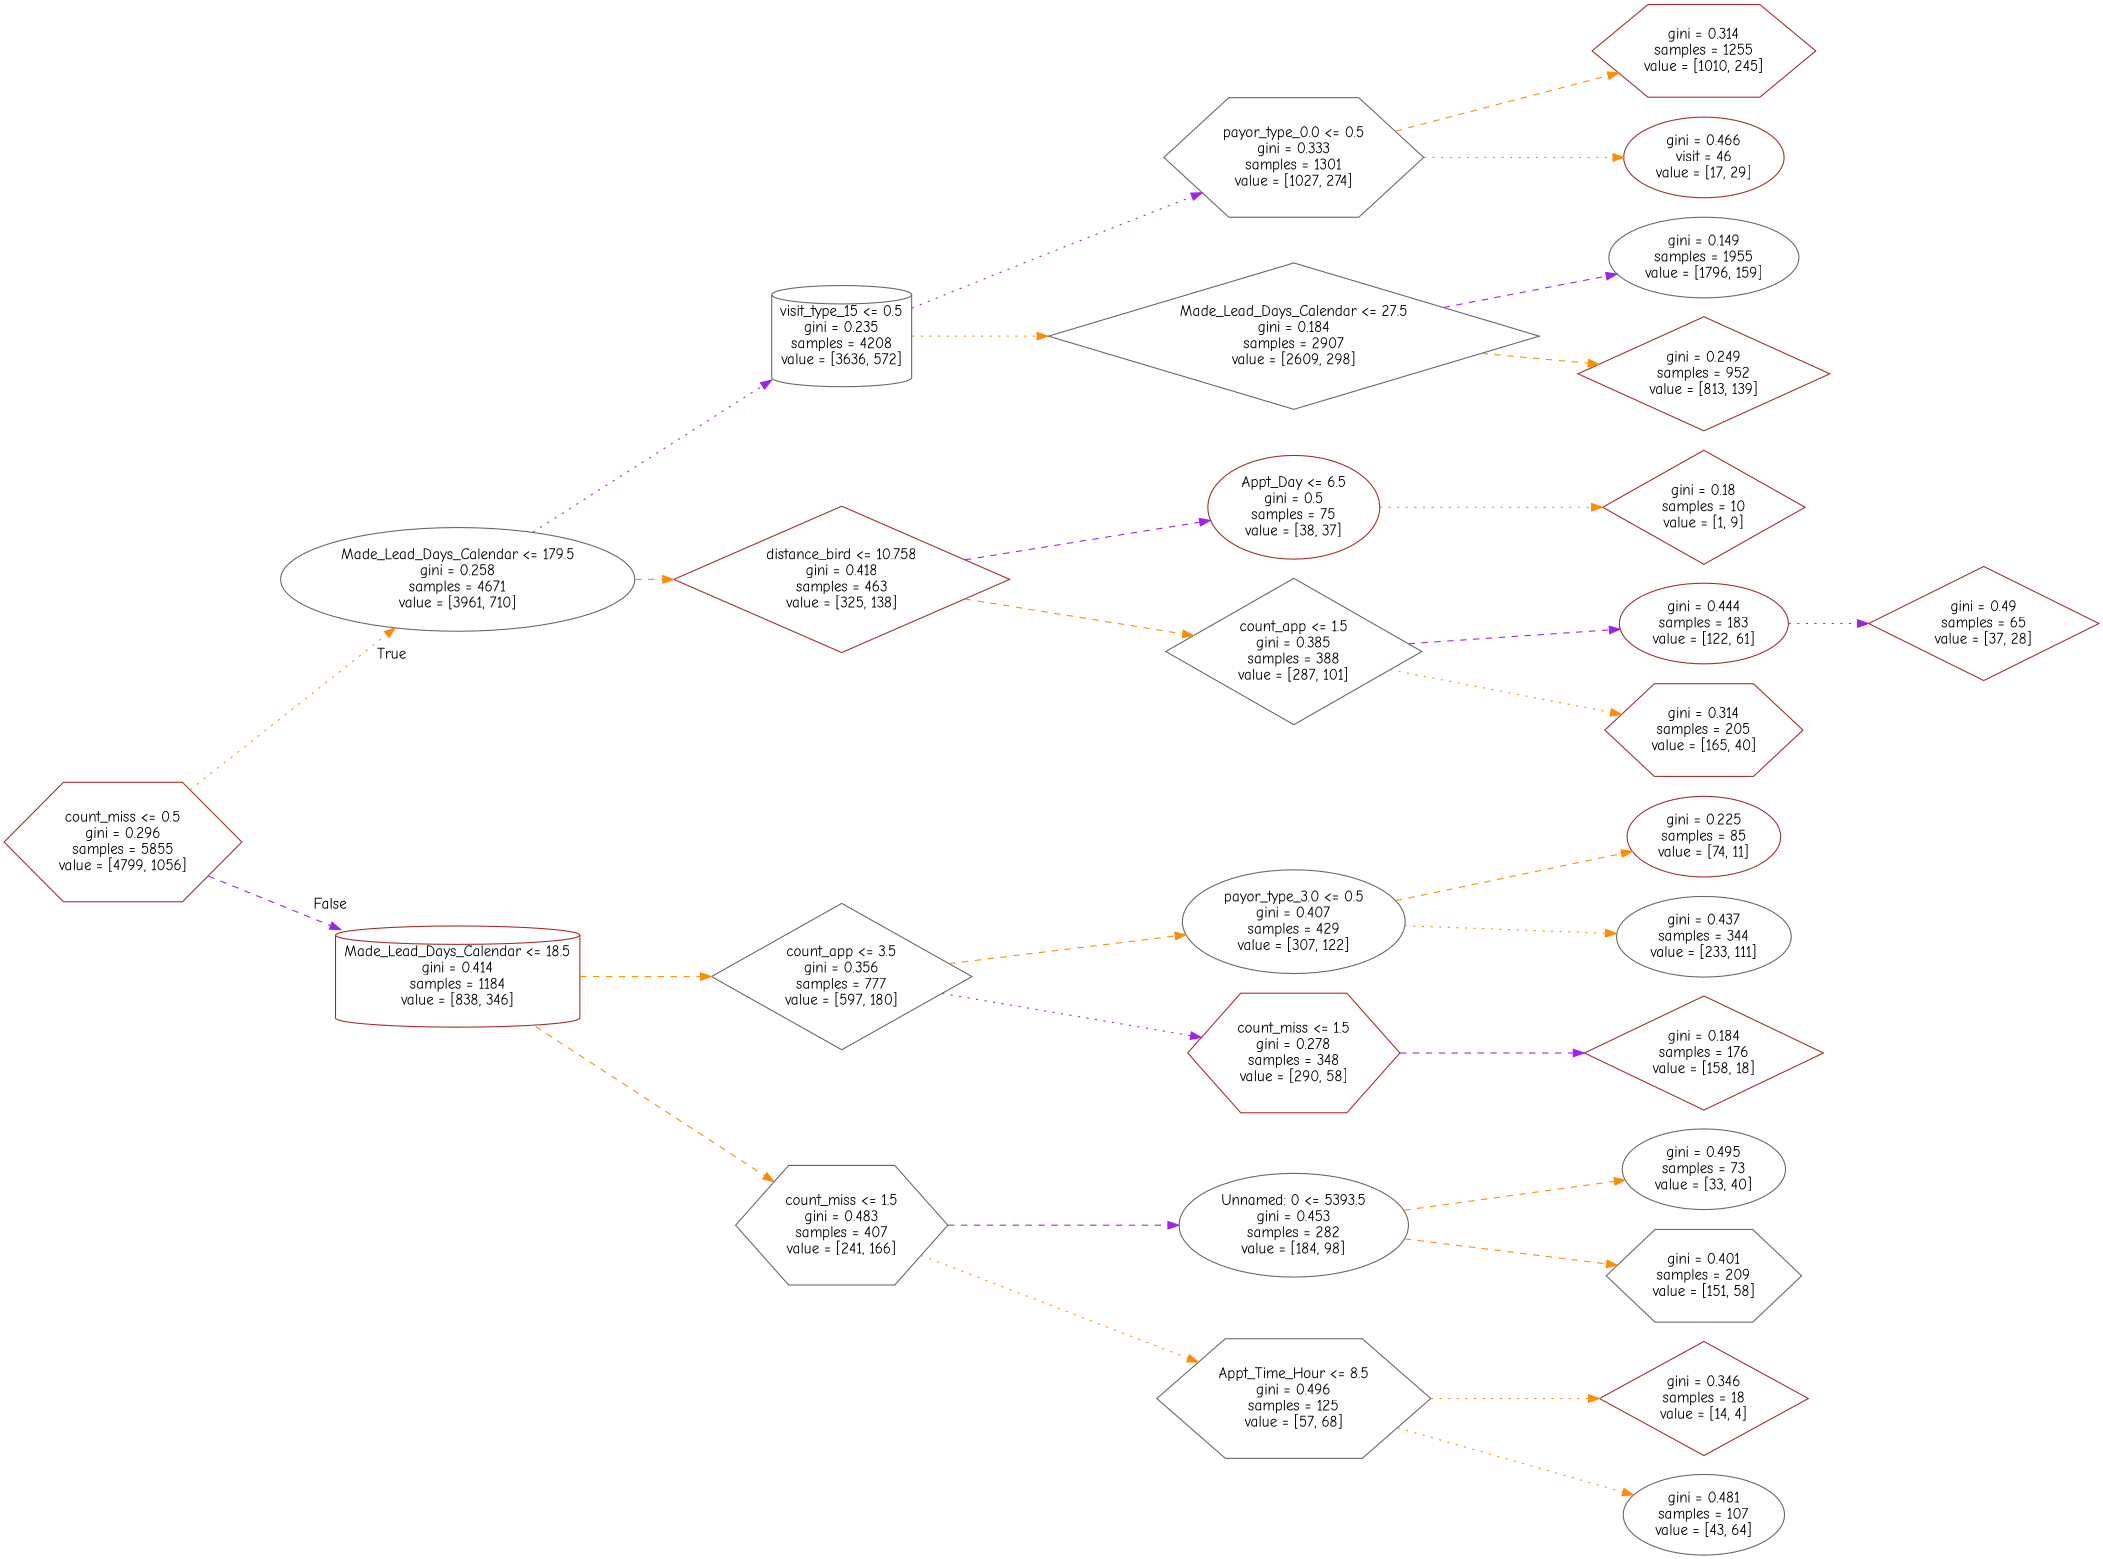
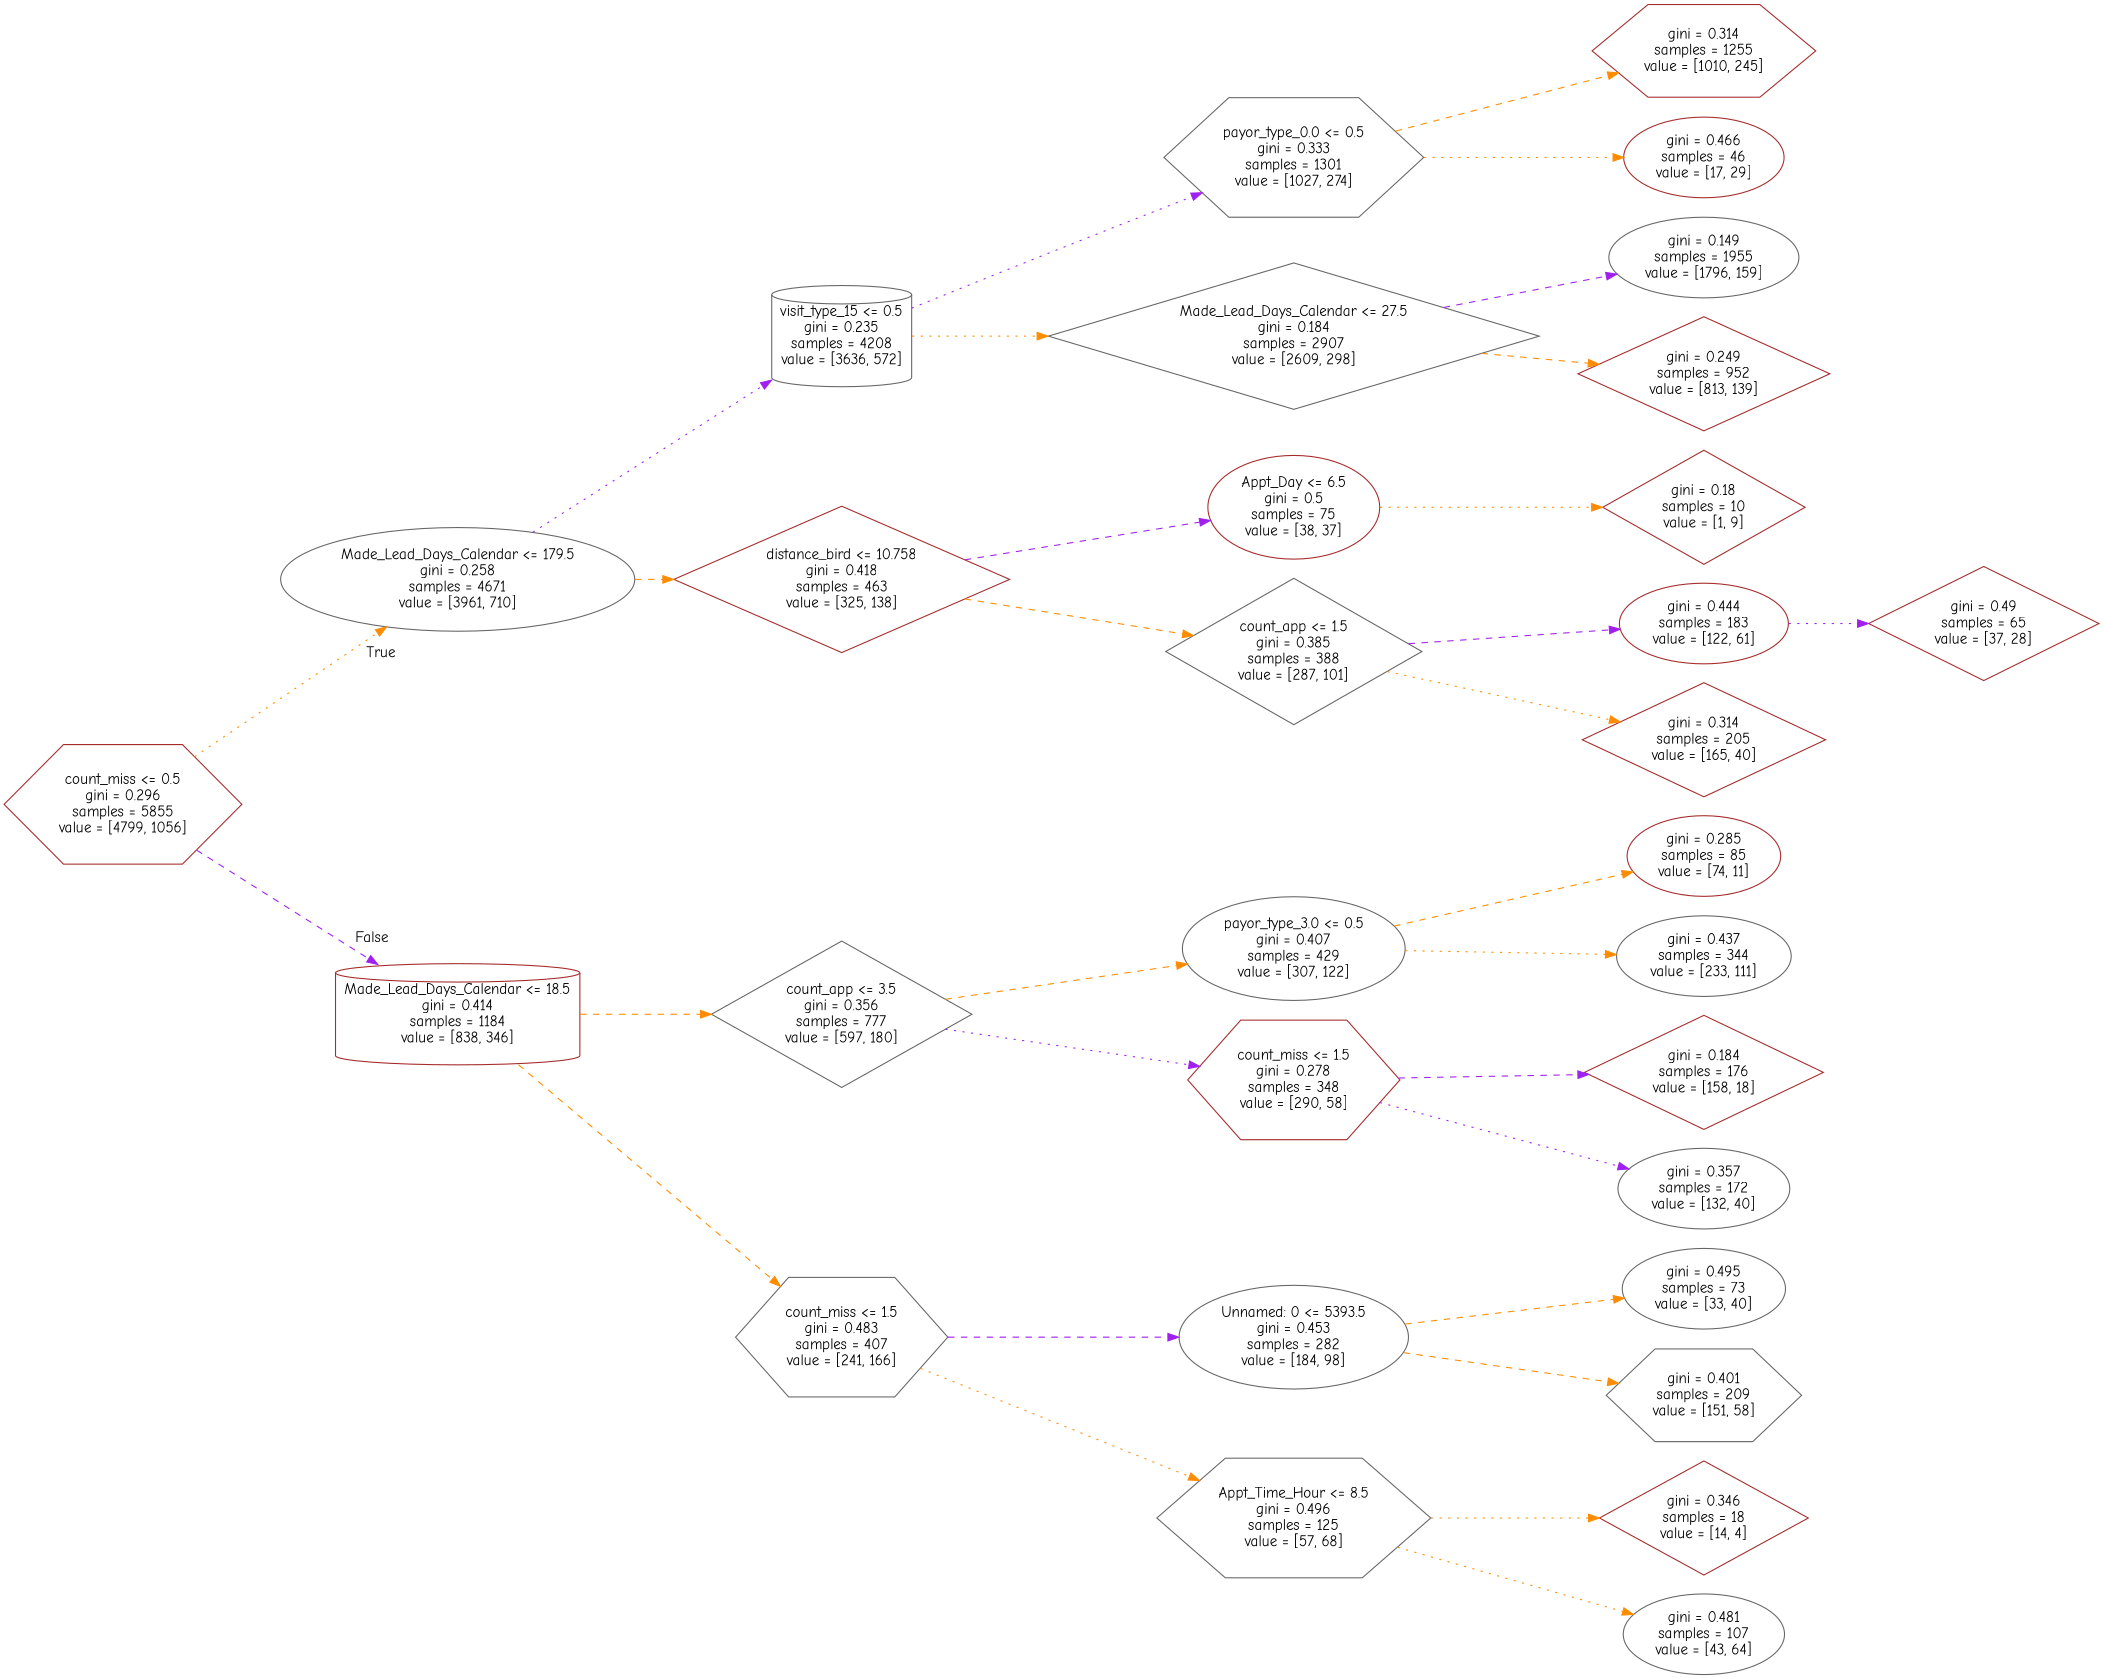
node "gini = 0.466 visit = 46 value = [17, 29]": label "gini = 0.466 visit = 46 value = [17, 29]" -> "gini = 0.466 samples = 46 value = [17, 29]"
node "gini = 0.314 samples = 205 value = [165, 40]": shape hexagon -> diamond
node "gini = 0.225 samples = 85 value = [74, 11]": label "gini = 0.225 samples = 85 value = [74, 11]" -> "gini = 0.285 samples = 85 value = [74, 11]"
node "gini = 0.357 samples = 172 value = [132, 40]": added
